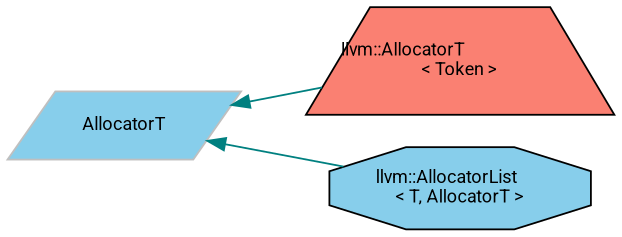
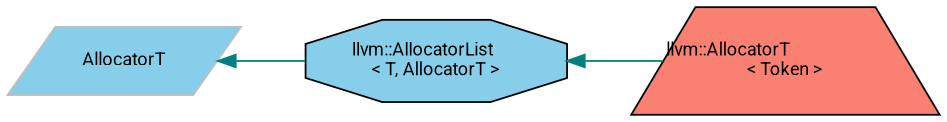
edge "llvm::AllocatorT < Token >" -> "AllocatorT": now "llvm::AllocatorT < Token >" -> "llvm::AllocatorList < T, AllocatorT >"
